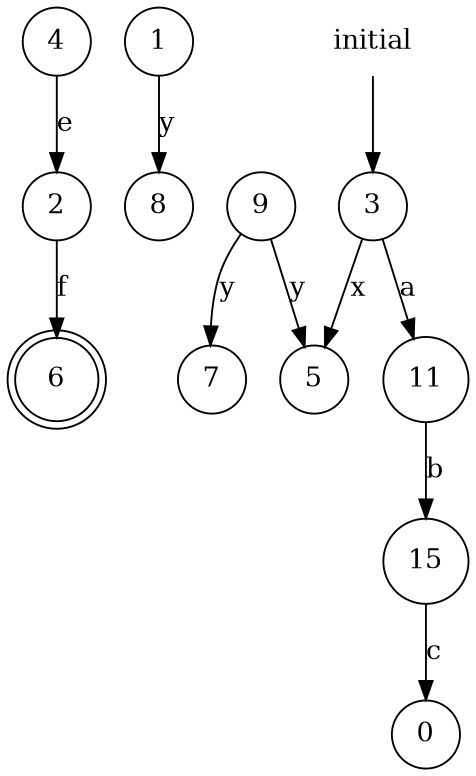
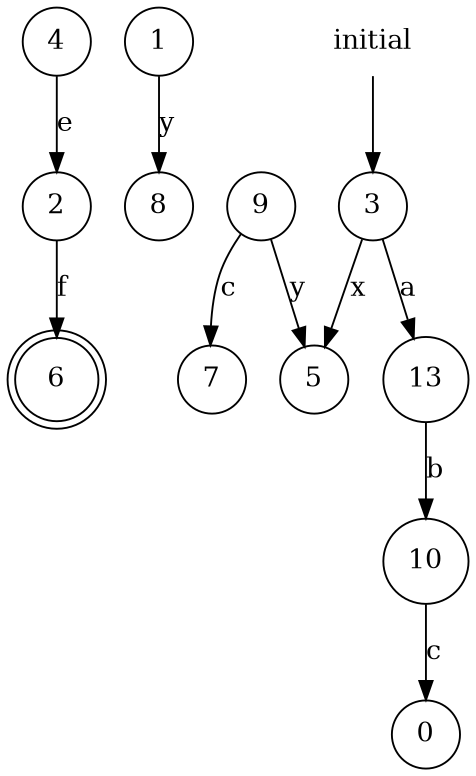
edge "9" -> "7": label "y" -> "c"
node "11": label "11" -> "13"
node "15": label "15" -> "10"
